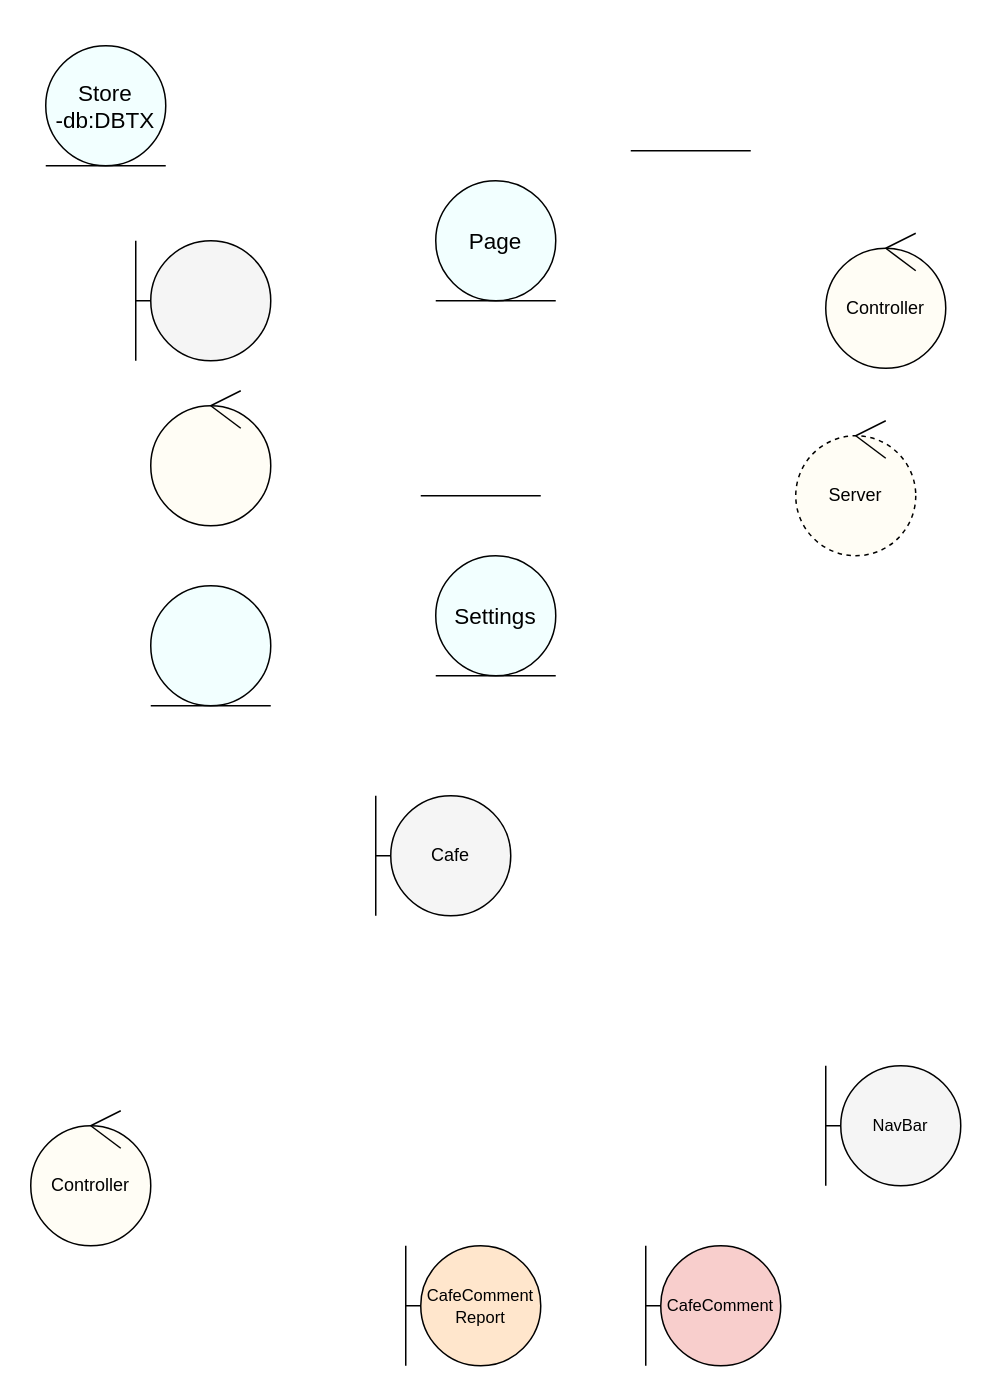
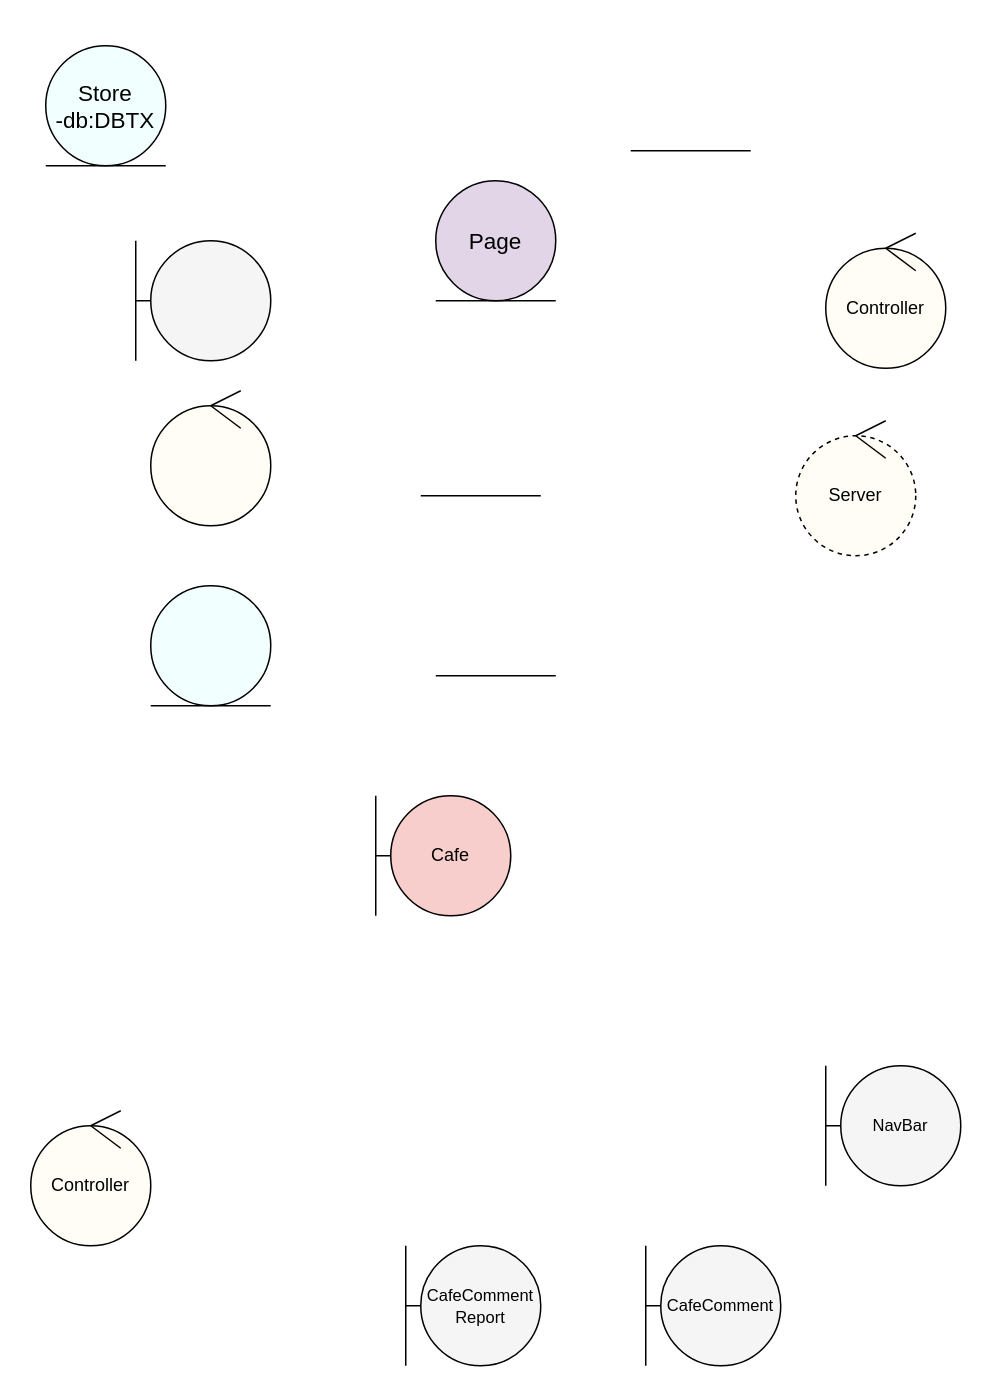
node "Page": fillcolor #f2ffff -> #e1d5e7
node "Settings": removed
node "Cafe": fillcolor #f5f5f5 -> #f8cecc
node "CafeComment Report": fillcolor #ffe6cc -> #f5f5f5
node "CafeComment": fillcolor #f8cecc -> #f5f5f5
